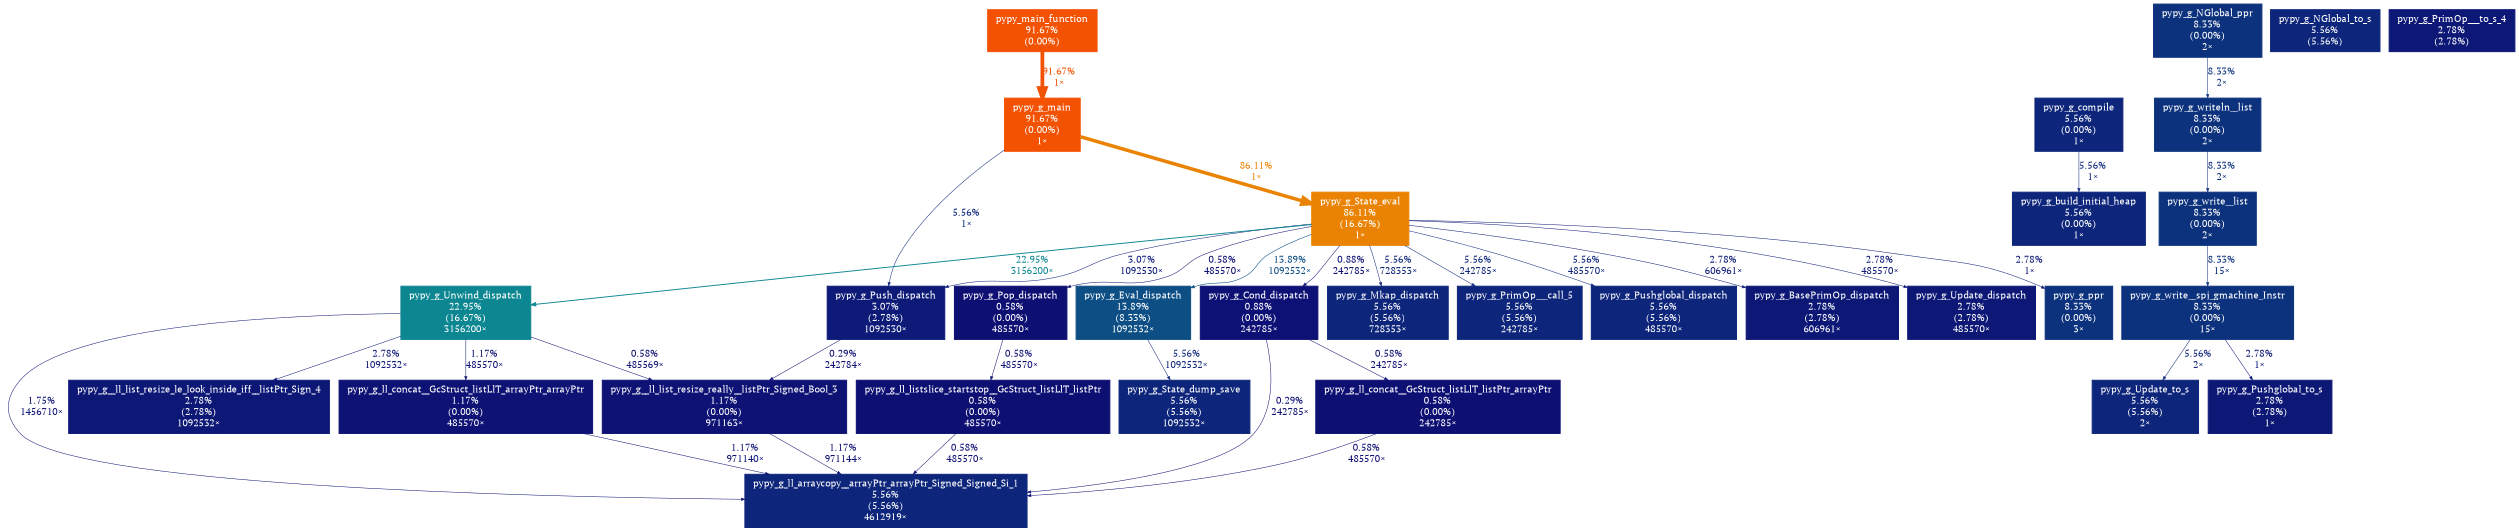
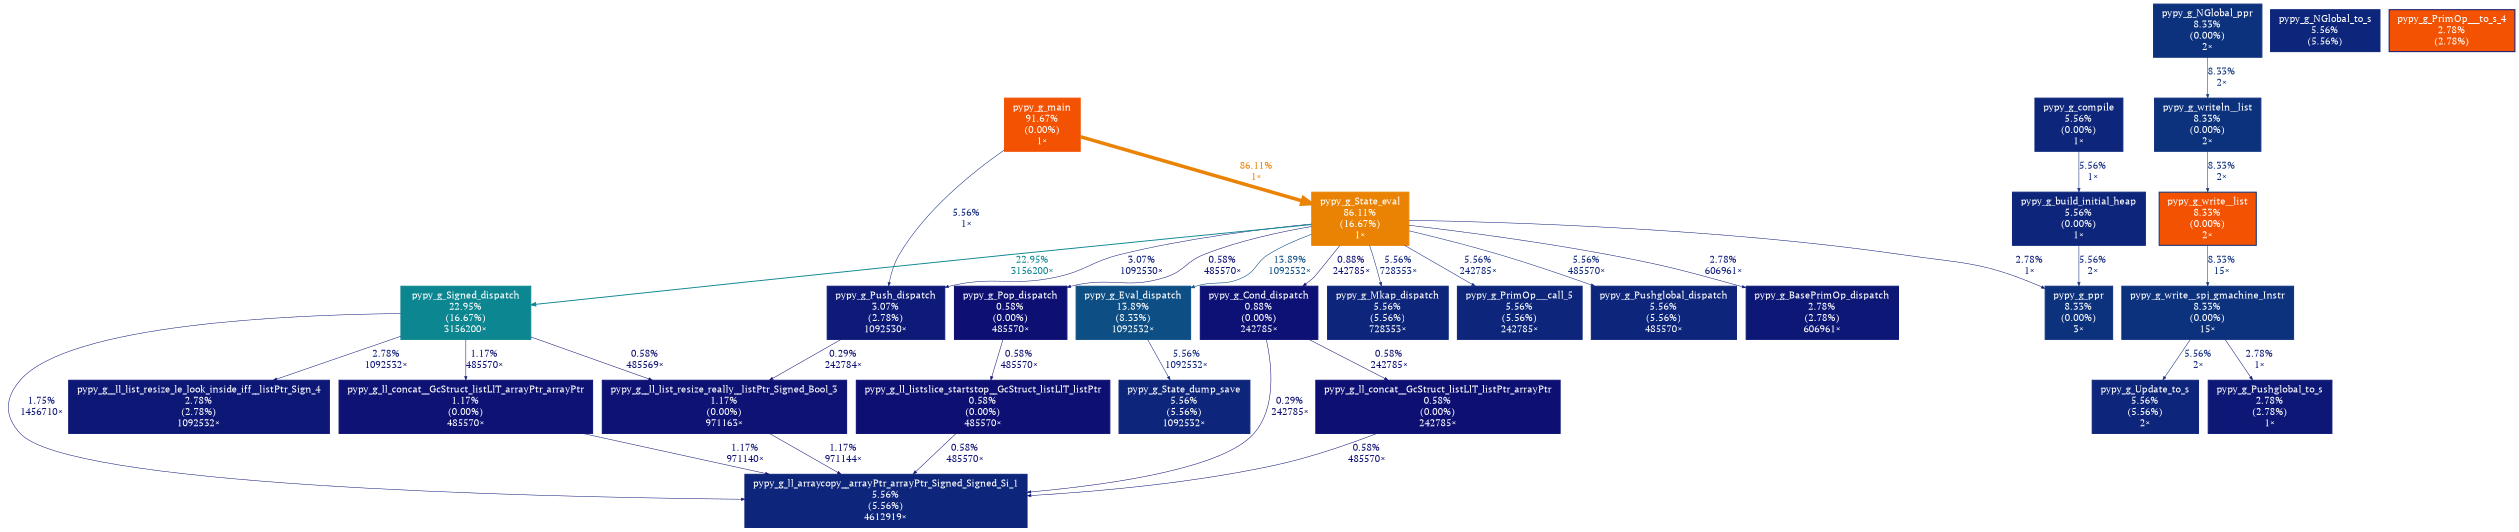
node "pypy_main_function 91.67% (0.00%)": removed
node "pypy_g_PrimOp___to_s_4 2.78% (2.78%)": fillcolor #0d1876 -> #f25202
node "pypy_g_write__list 8.33% (0.00%) 2×": fillcolor #0d327d -> #f25202
edge "pypy_g_build_initial_heap 5.56% (0.00%) 1×" -> "pypy_g_ppr 8.33% (0.00%) 3×": added, label "5.56% 2×"
node "pypy_g_Unwind_dispatch 22.95% (16.67%) 3156200×": label "pypy_g_Unwind_dispatch 22.95% (16.67%) 3156200×" -> "pypy_g_Signed_dispatch 22.95% (16.67%) 3156200×"
node "pypy_g_Update_dispatch 2.78% (2.78%) 485570×": removed
